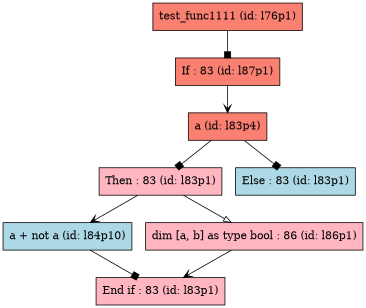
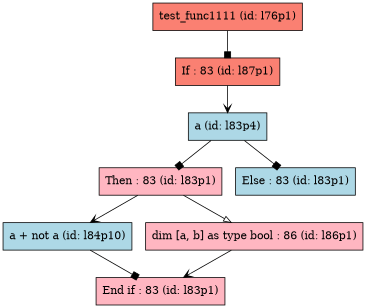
node "a (id: l83p4)": fillcolor salmon -> lightblue
